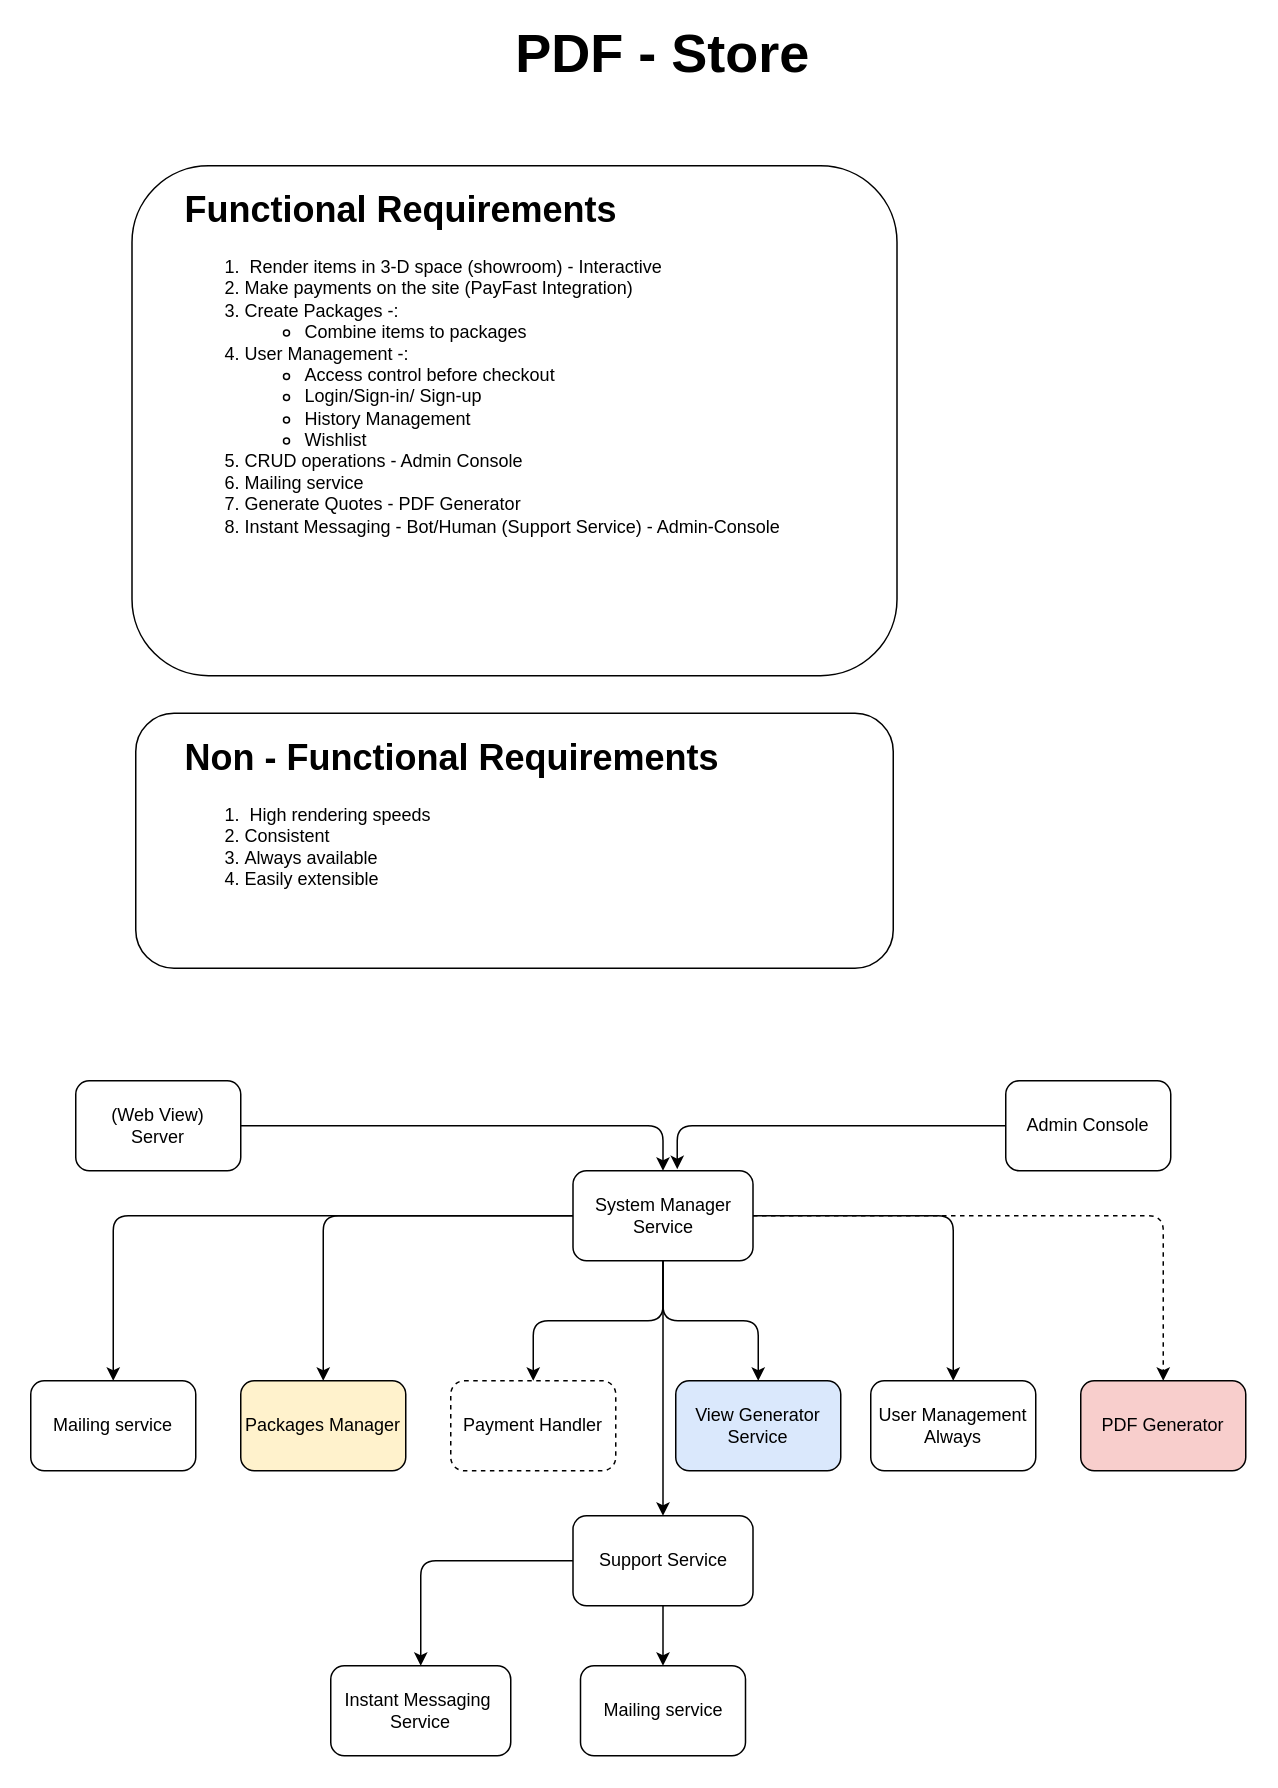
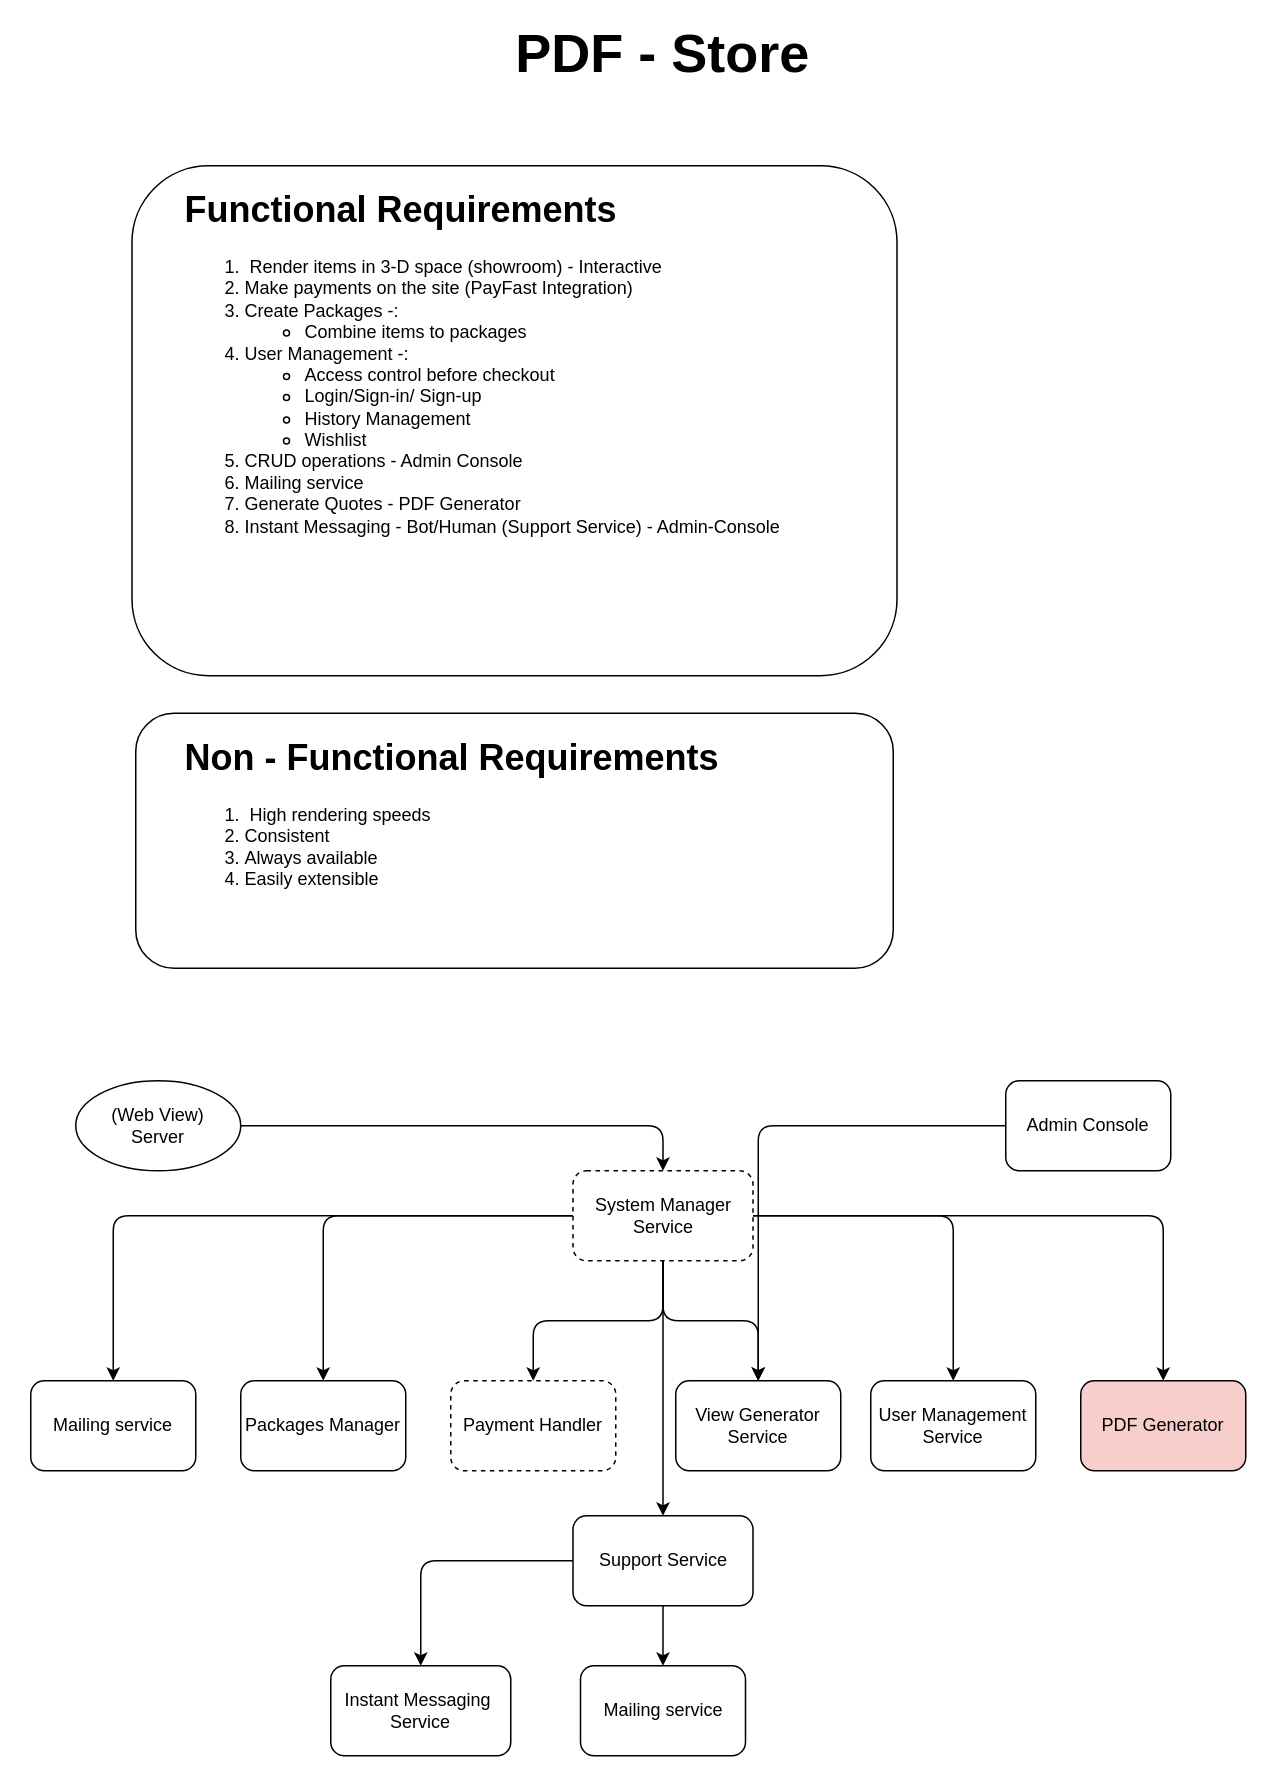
node "(Web View) Server": shape rounded rectangle -> ellipse
edge "Admin Console" -> "System Manager Service": now "Admin Console" -> "View Generator Service"
node "System Manager Service": style solid -> dashed
edge "System Manager Service" -> "PDF Generator": style dashed -> solid
node "Packages Manager": fillcolor #fff2cc -> #ffffff
node "View Generator Service": fillcolor #dae8fc -> #ffffff
node "User Management Always": label "User Management Always" -> "User Management Service"
